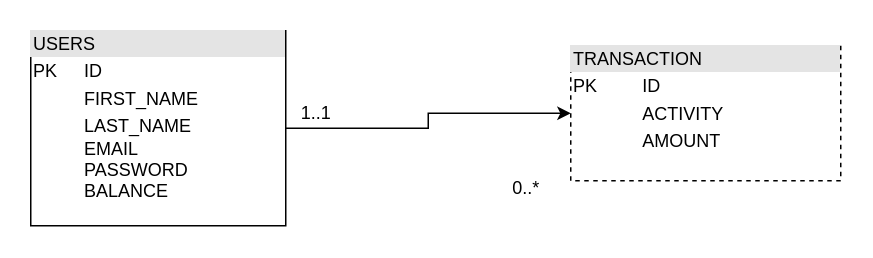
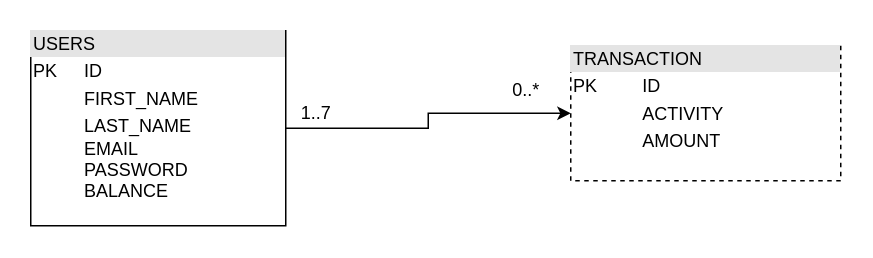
node "1..1": label "1..1" -> "1..7"
node "0..*": moved (526, 188) -> (526, 91)
